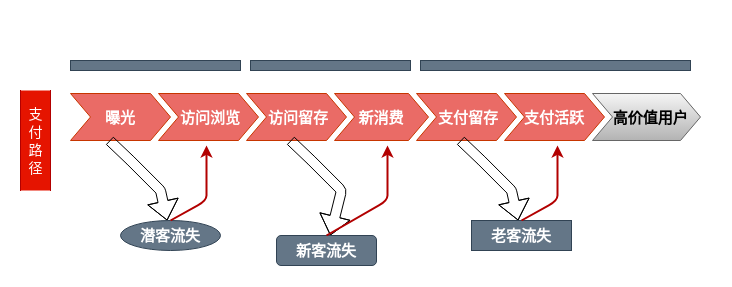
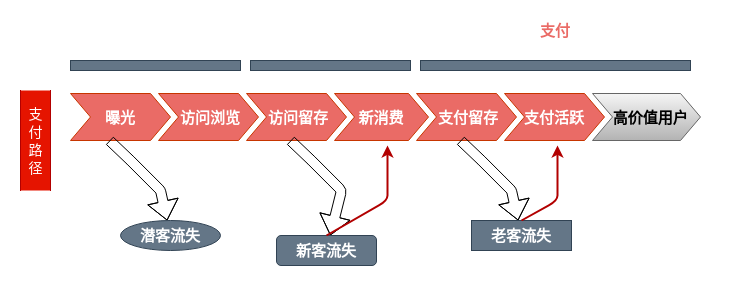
node "支付": added
edge "潜客流失" -> "访问浏览": removed
